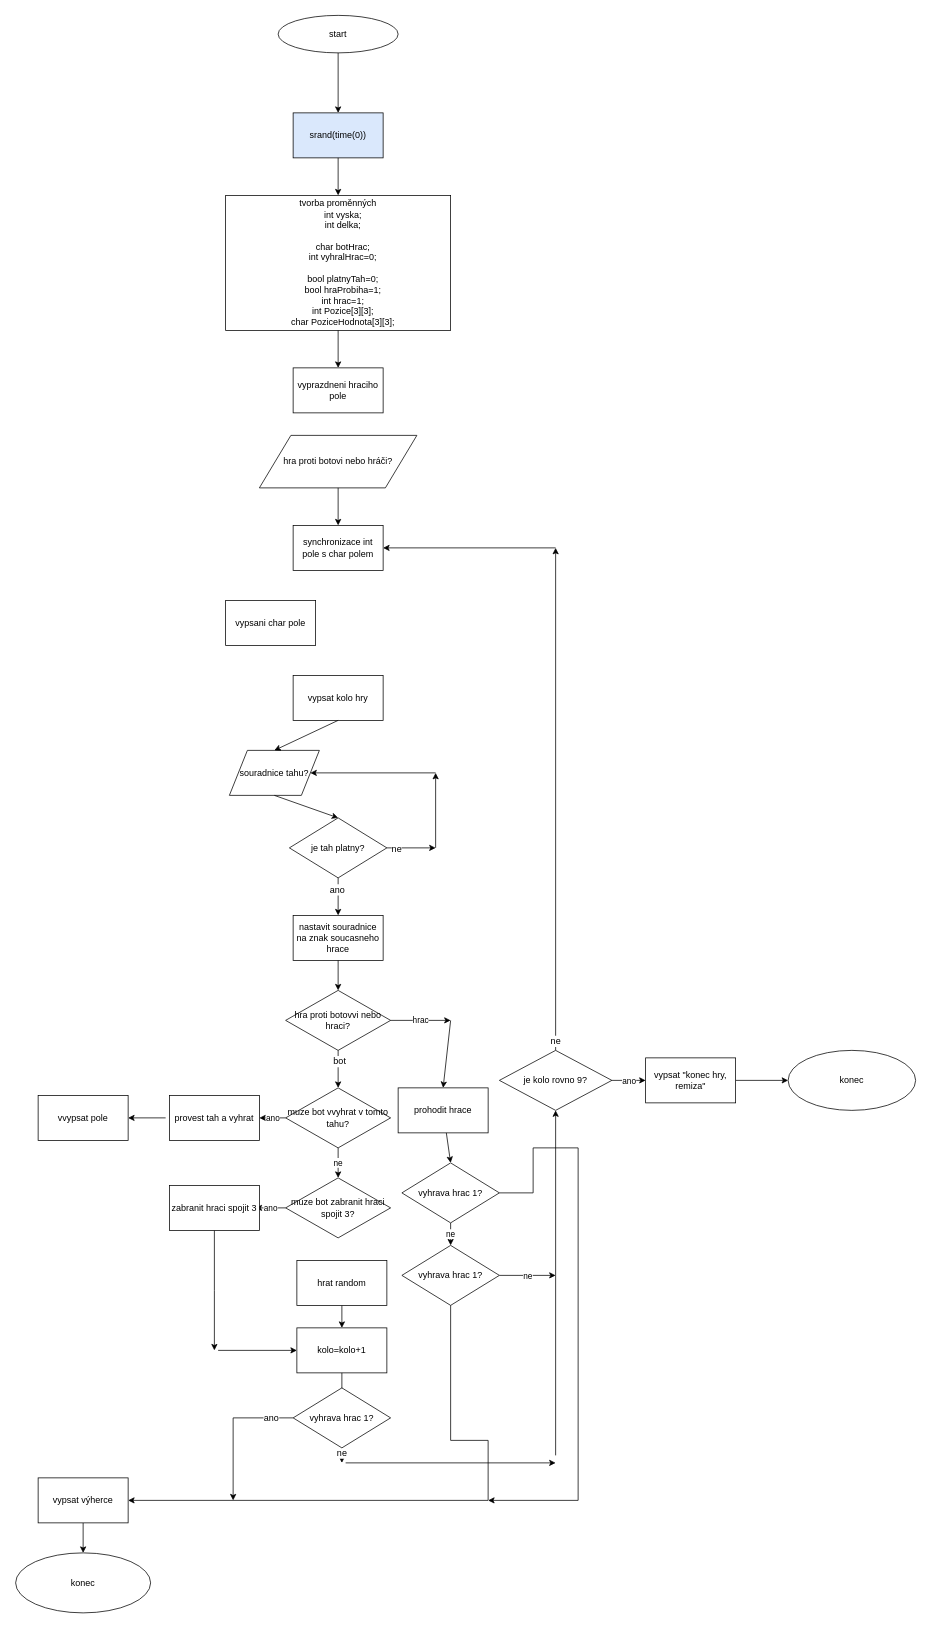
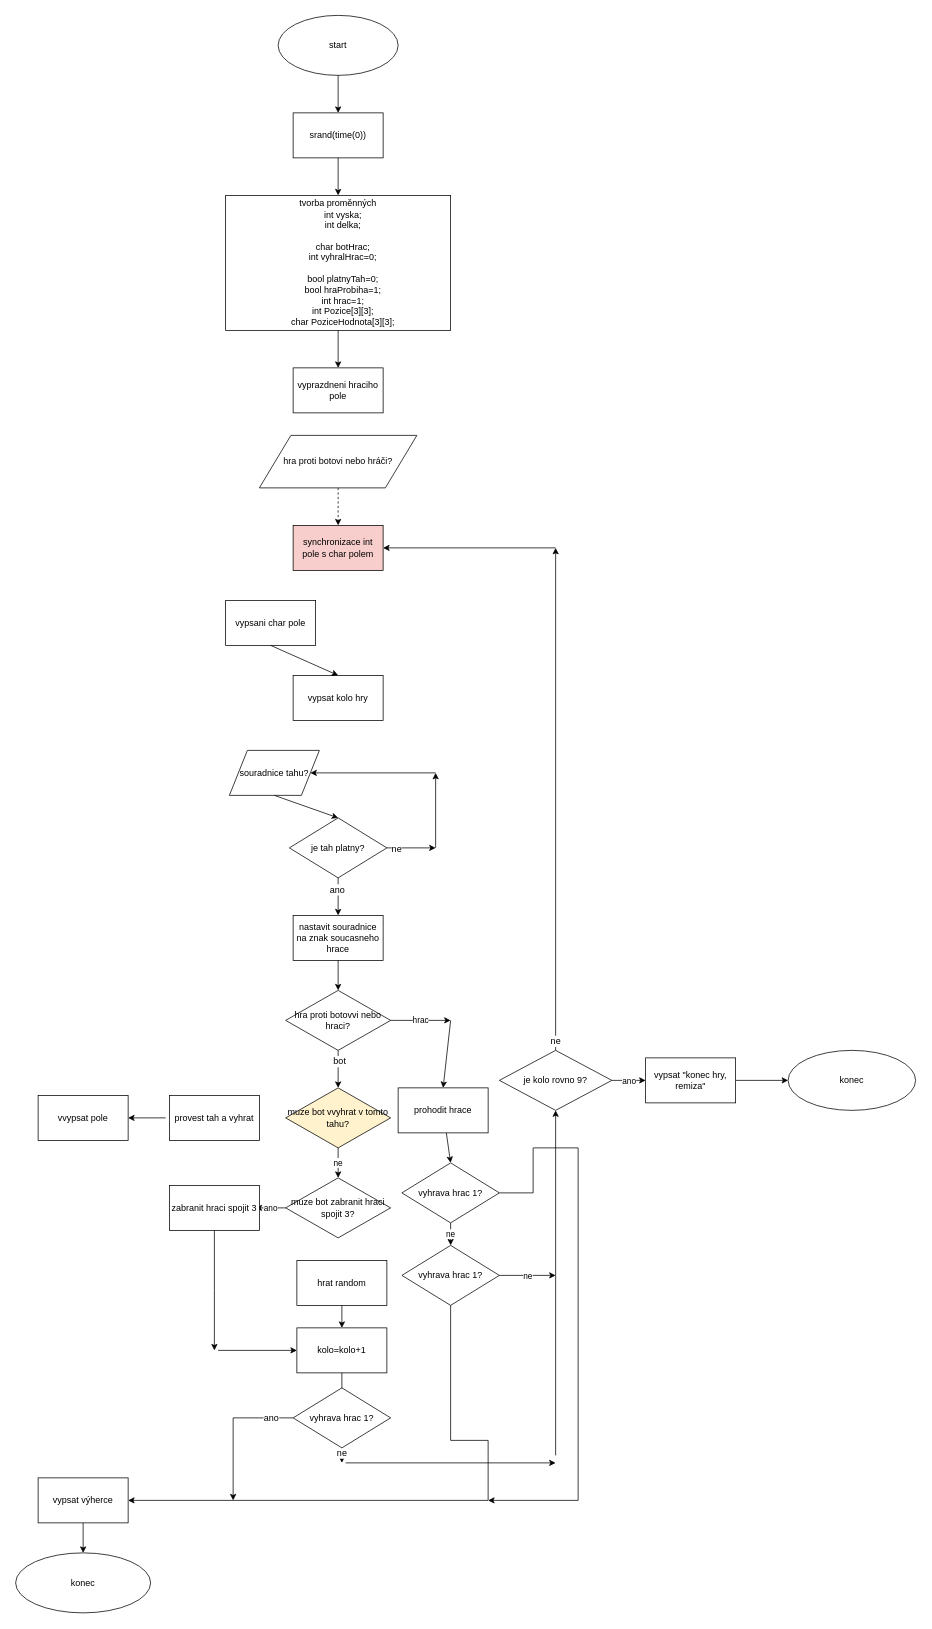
node "start": size 120x38 -> 120x60
node "srand(time(0))": fillcolor #dae8fc -> #ffffff
edge "hra proti botovi nebo hráči?" -> "synchronizace int pole s char polem": style solid -> dashed
node "synchronizace int pole s char polem": fillcolor #ffffff -> #f8cecc
edge "vypsani char pole" -> "vypsat kolo hry": added
edge "vypsat kolo hry" -> "souradnice tahu?": removed
edge "muze bot vvyhrat v tomto tahu?" -> "provest tah a vyhrat": removed, label "ano"
node "muze bot vvyhrat v tomto tahu?": fillcolor #ffffff -> #fff2cc
